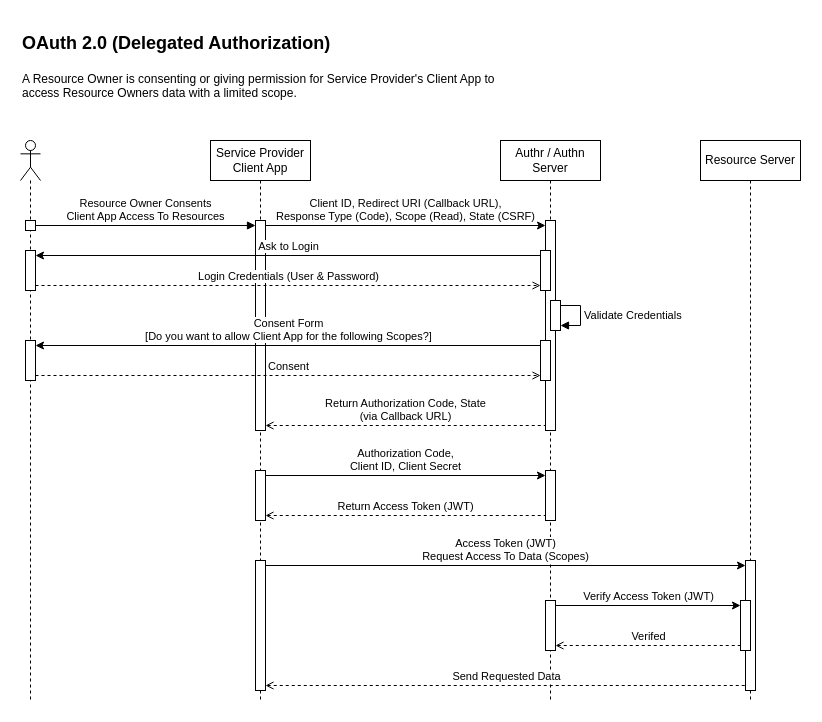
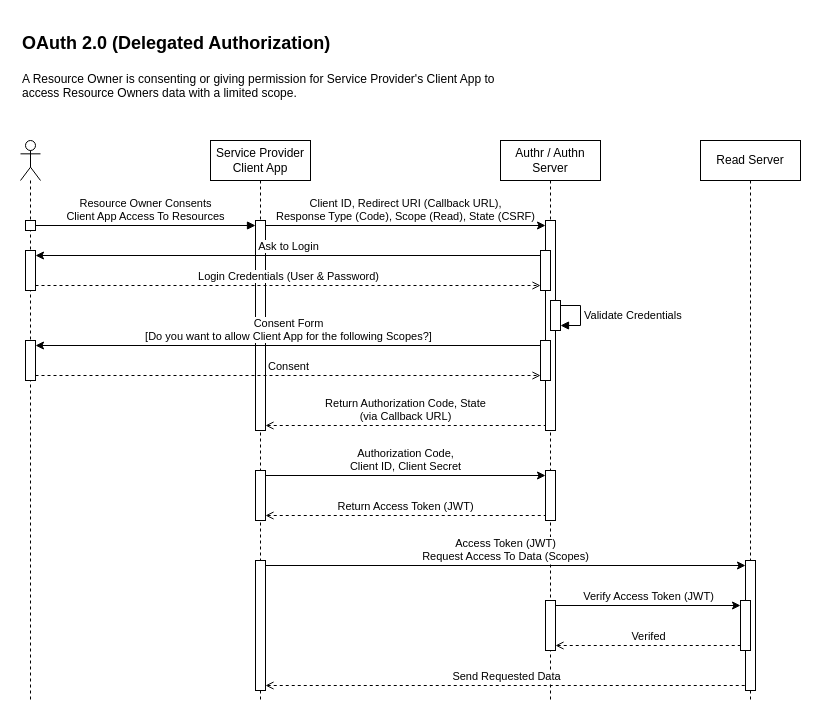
node "Resource Server": label "Resource Server" -> "Read Server"
